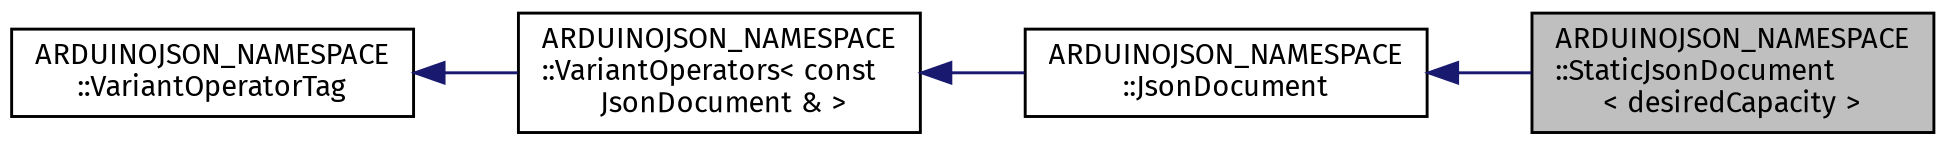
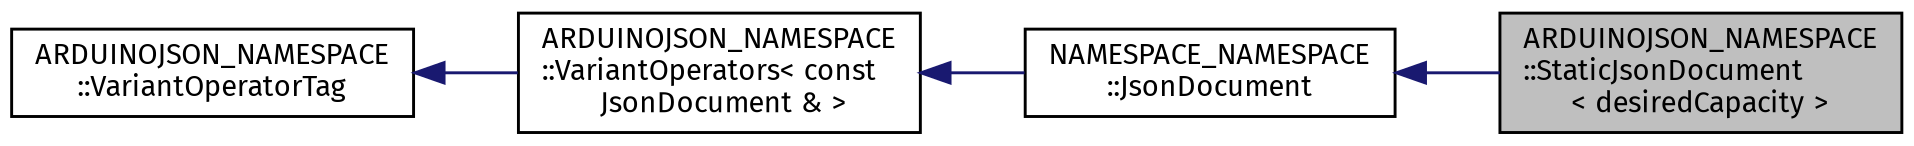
node "ARDUINOJSON_NAMESPACE ::JsonDocument": label "ARDUINOJSON_NAMESPACE ::JsonDocument" -> "NAMESPACE_NAMESPACE ::JsonDocument"
